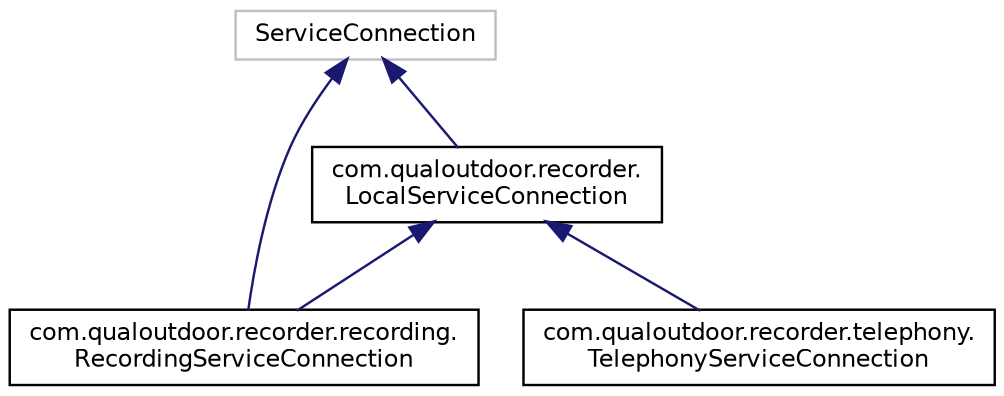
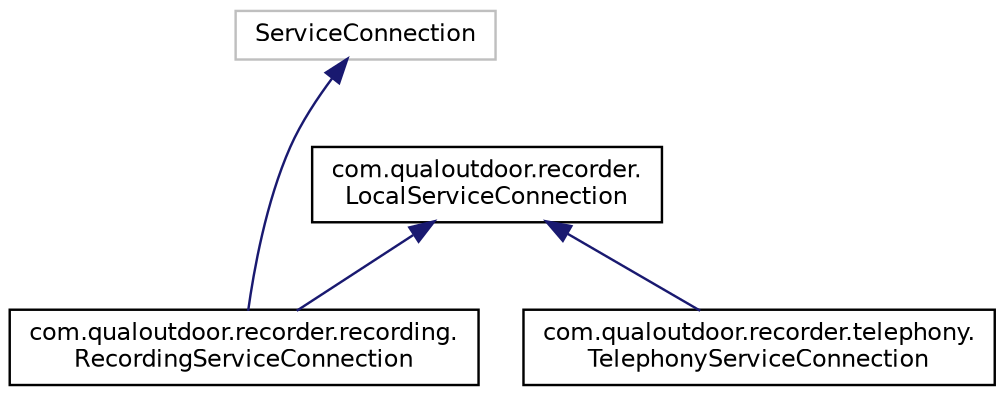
edge "com.qualoutdoor.recorder. LocalServiceConnection" -> "ServiceConnection": removed
